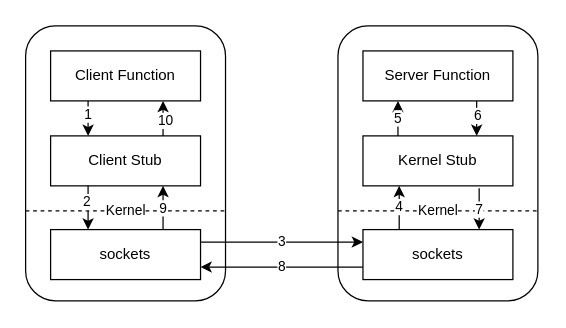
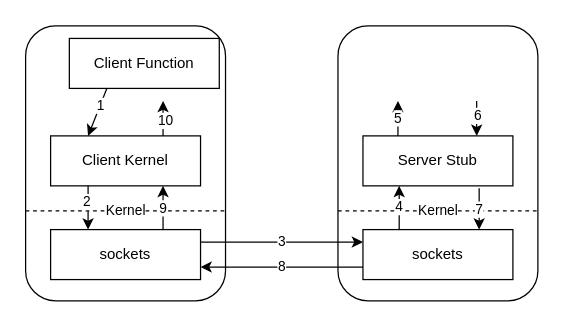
node "Client Function": moved (126, 76) -> (144, 63)
node "Server Function": removed
node "Client Stub": label "Client Stub" -> "Client Kernel"
node "Kernel Stub": label "Kernel Stub" -> "Server Stub"
